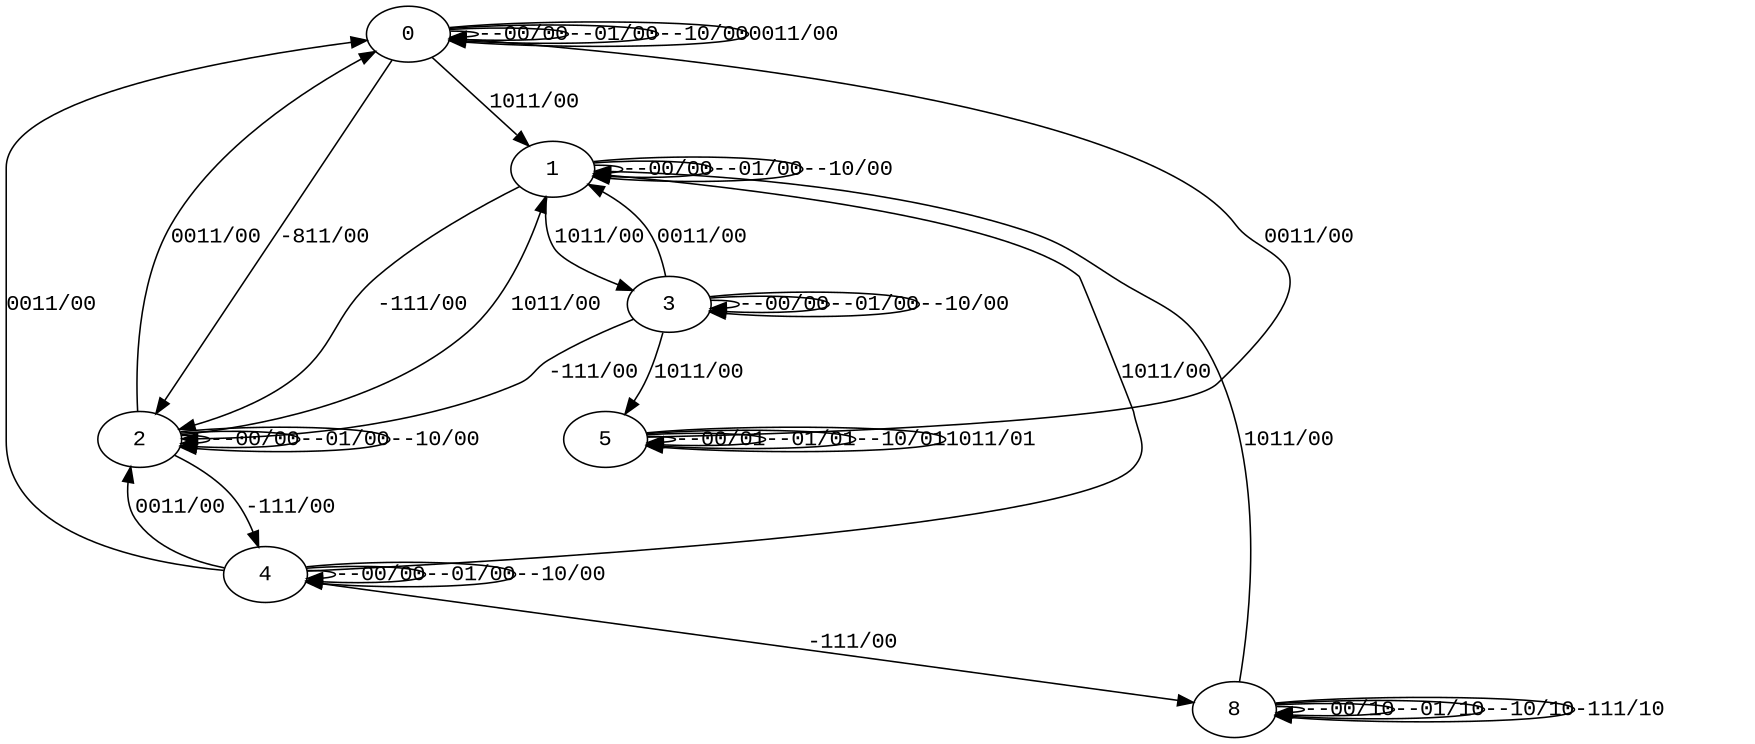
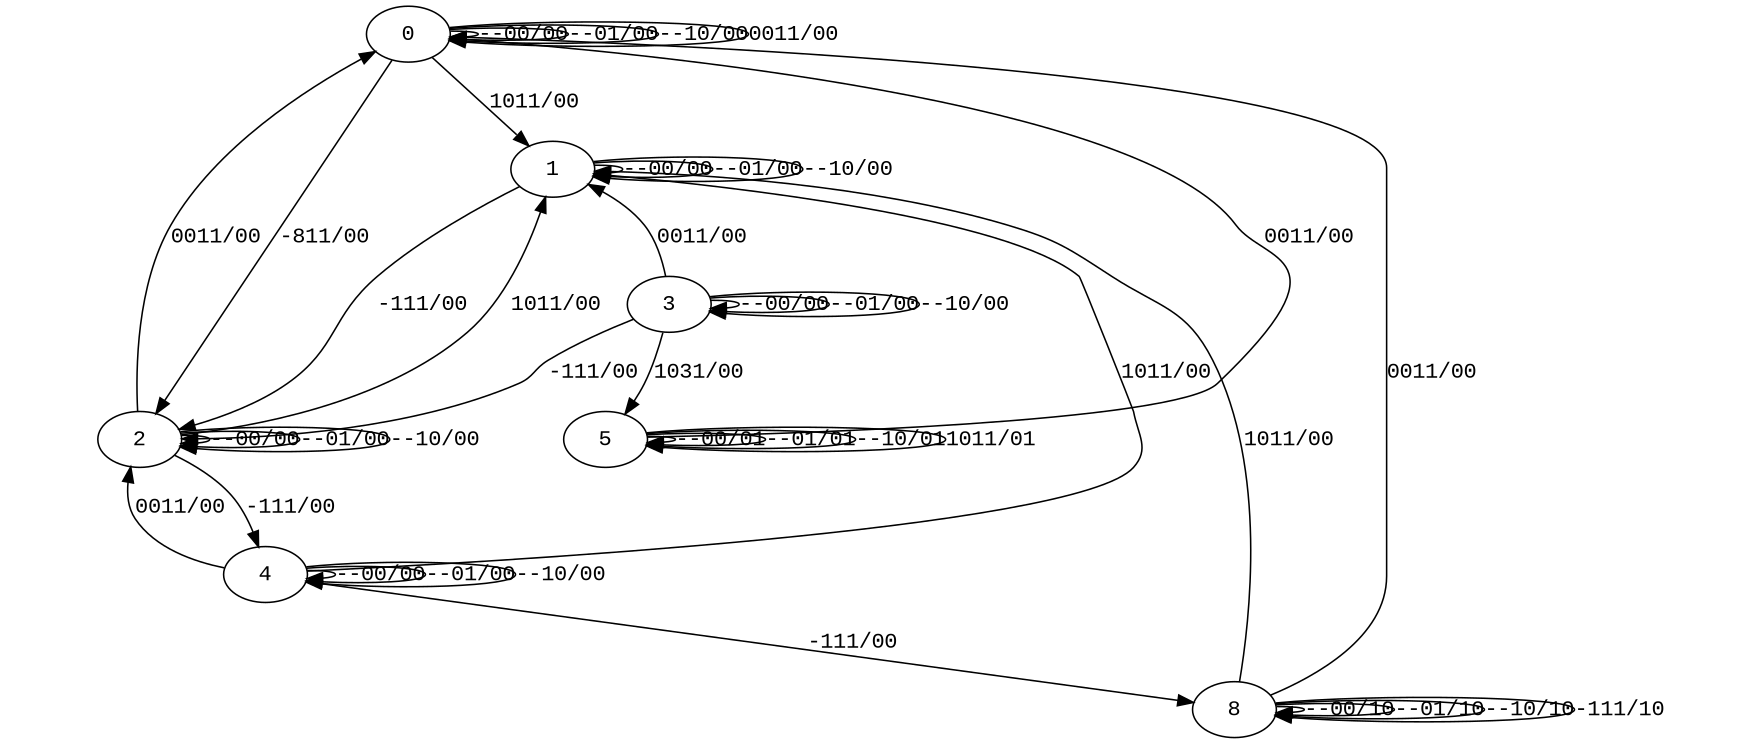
edge "4" -> "0": now "8" -> "0"
edge "1" -> "3": removed, label "1011/00"
edge "3" -> "5": label "1011/00" -> "1031/00"
